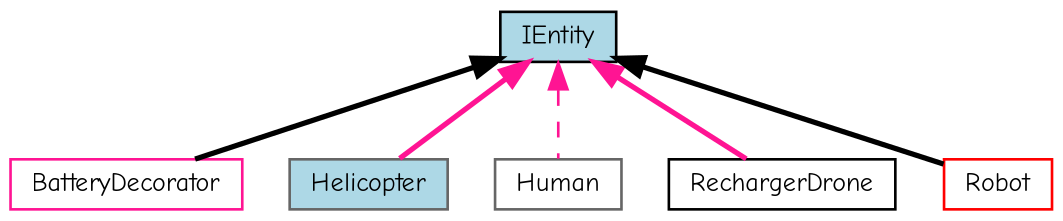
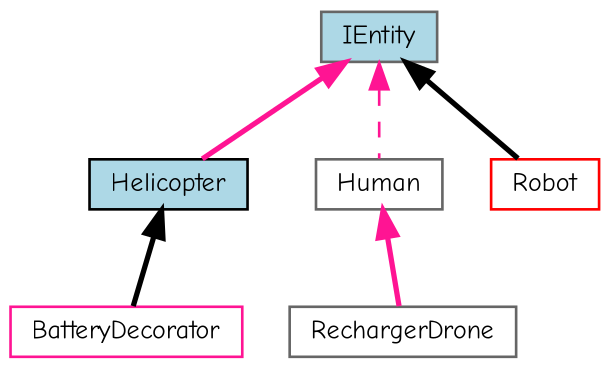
node "IEntity": color black -> gray40
edge "BatteryDecorator" -> "IEntity": now "BatteryDecorator" -> "Helicopter"
edge "RechargerDrone" -> "IEntity": now "RechargerDrone" -> "Human"
node "Helicopter": color gray40 -> black
node "RechargerDrone": color black -> gray40
